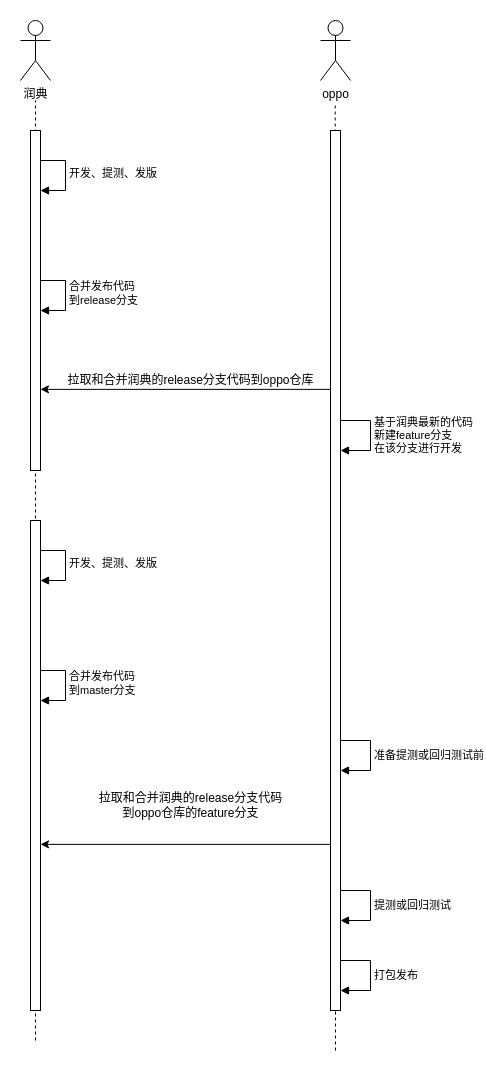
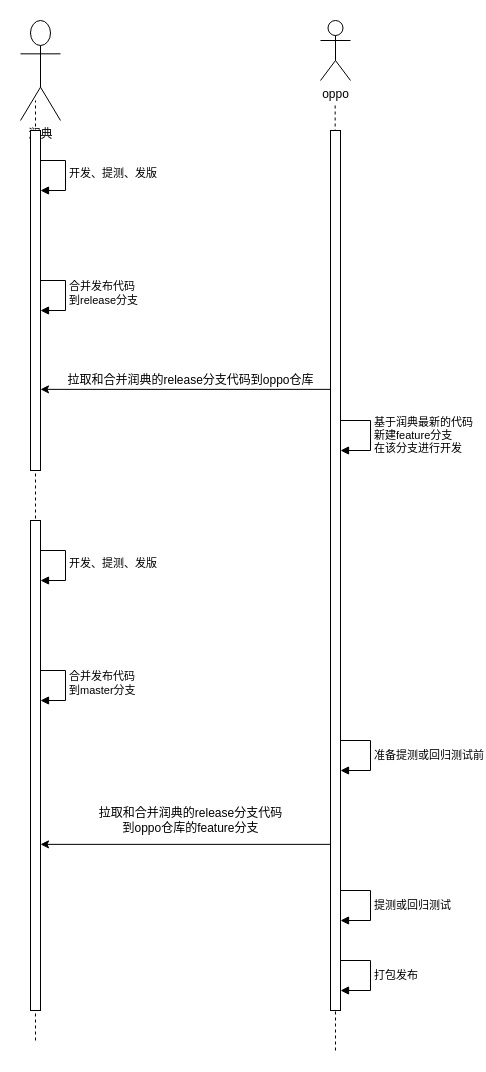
node "润典": size 30x60 -> 40x100
node "拉取和合并润典的release分支代码 到oppo仓库的feature分支": moved (191, 806) -> (191, 821)
